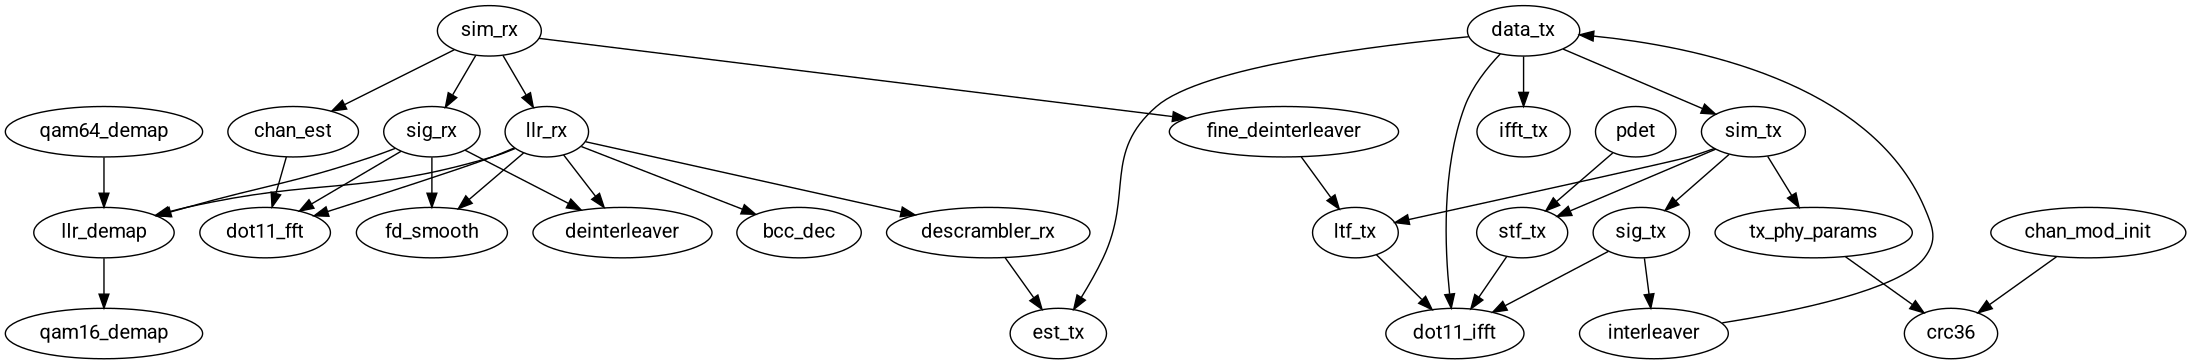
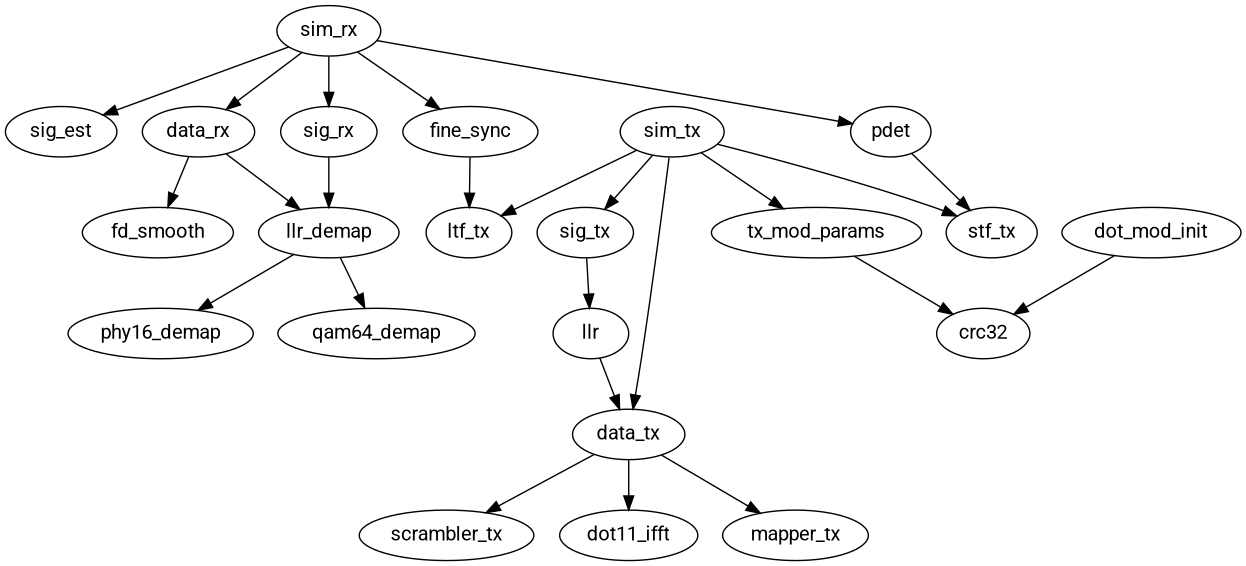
edge "data_tx" -> "sim_tx": reversed
edge "sim_rx" -> "pdet": added
node "chan_est": label "chan_est" -> "sig_est"
node "llr_rx": label "llr_rx" -> "data_rx"
node "fine_deinterleaver": label "fine_deinterleaver" -> "fine_sync"
node "ifft_tx": label "ifft_tx" -> "mapper_tx"
edge "qam64_demap" -> "llr_demap": reversed
edge "sig_rx" -> "fd_smooth": removed
node "dot11_fft": removed
node "deinterleaver": removed
node "bcc_dec": removed
node "descrambler_rx": removed
node "tx_phy_params": label "tx_phy_params" -> "tx_mod_params"
node "chan_mod_init": label "chan_mod_init" -> "dot_mod_init"
edge "ltf_tx" -> "dot11_ifft": removed
edge "stf_tx" -> "dot11_ifft": removed
edge "sig_tx" -> "dot11_ifft": removed
node "qam16_demap": label "qam16_demap" -> "phy16_demap"
node "est_tx": label "est_tx" -> "scrambler_tx"
node "interleaver": label "interleaver" -> "llr"
node "crc36": label "crc36" -> "crc32"
